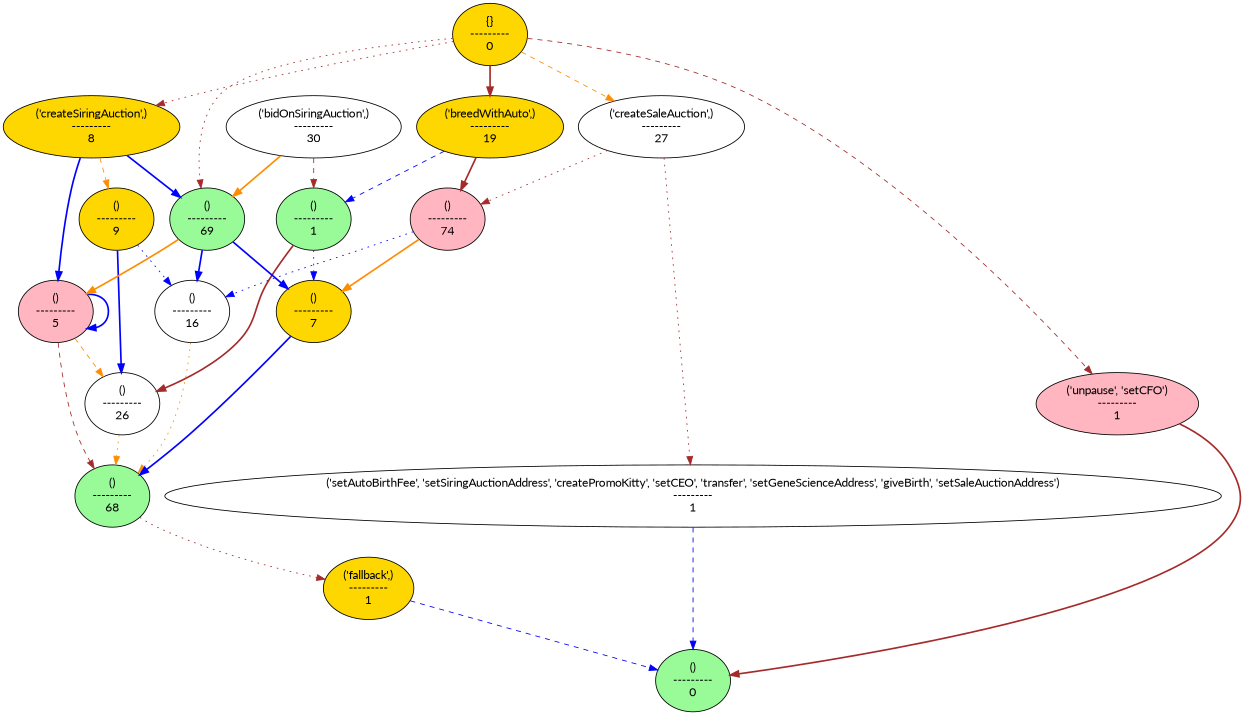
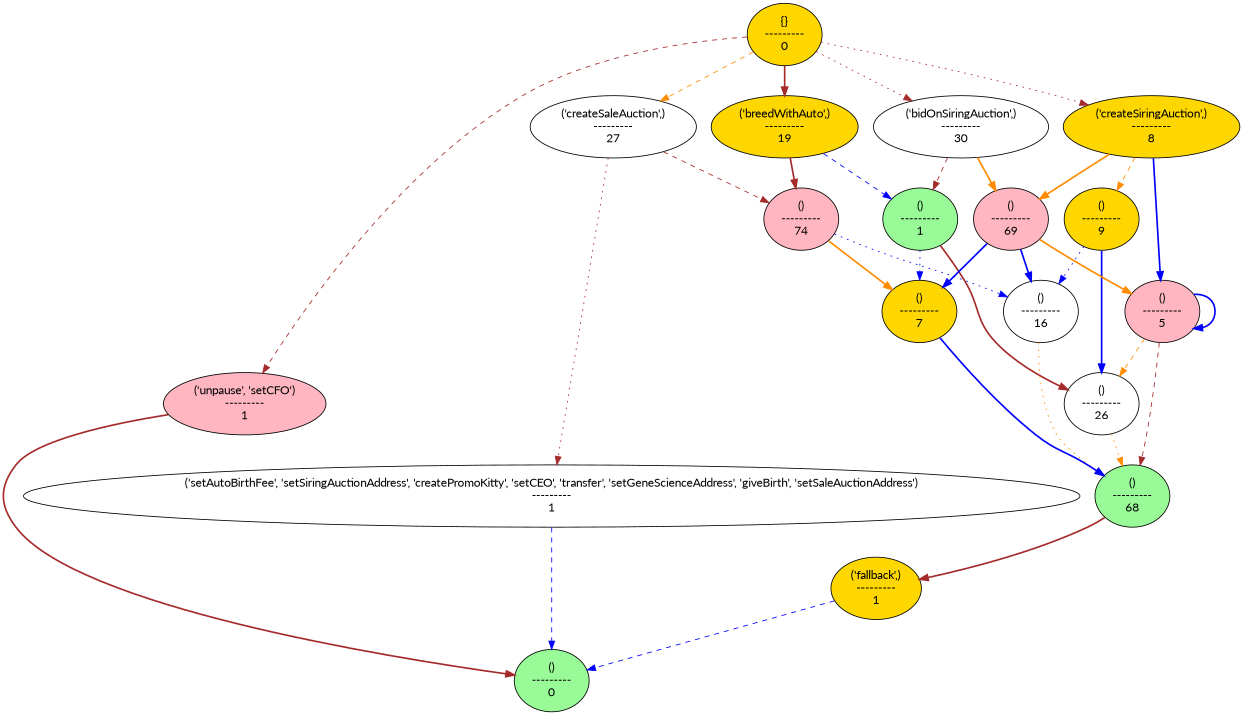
edge "{} --------- 0" -> "() --------- 69": now "{} --------- 0" -> "('bidOnSiringAuction',) --------- 30"
edge "('createSiringAuction',) --------- 8" -> "() --------- 69": color blue -> darkorange
edge "('createSaleAuction',) --------- 27" -> "() --------- 74": style dotted -> dashed
node "() --------- 69": fillcolor palegreen -> lightpink
edge "() --------- 68" -> "('fallback',) --------- 1": style dotted -> bold
